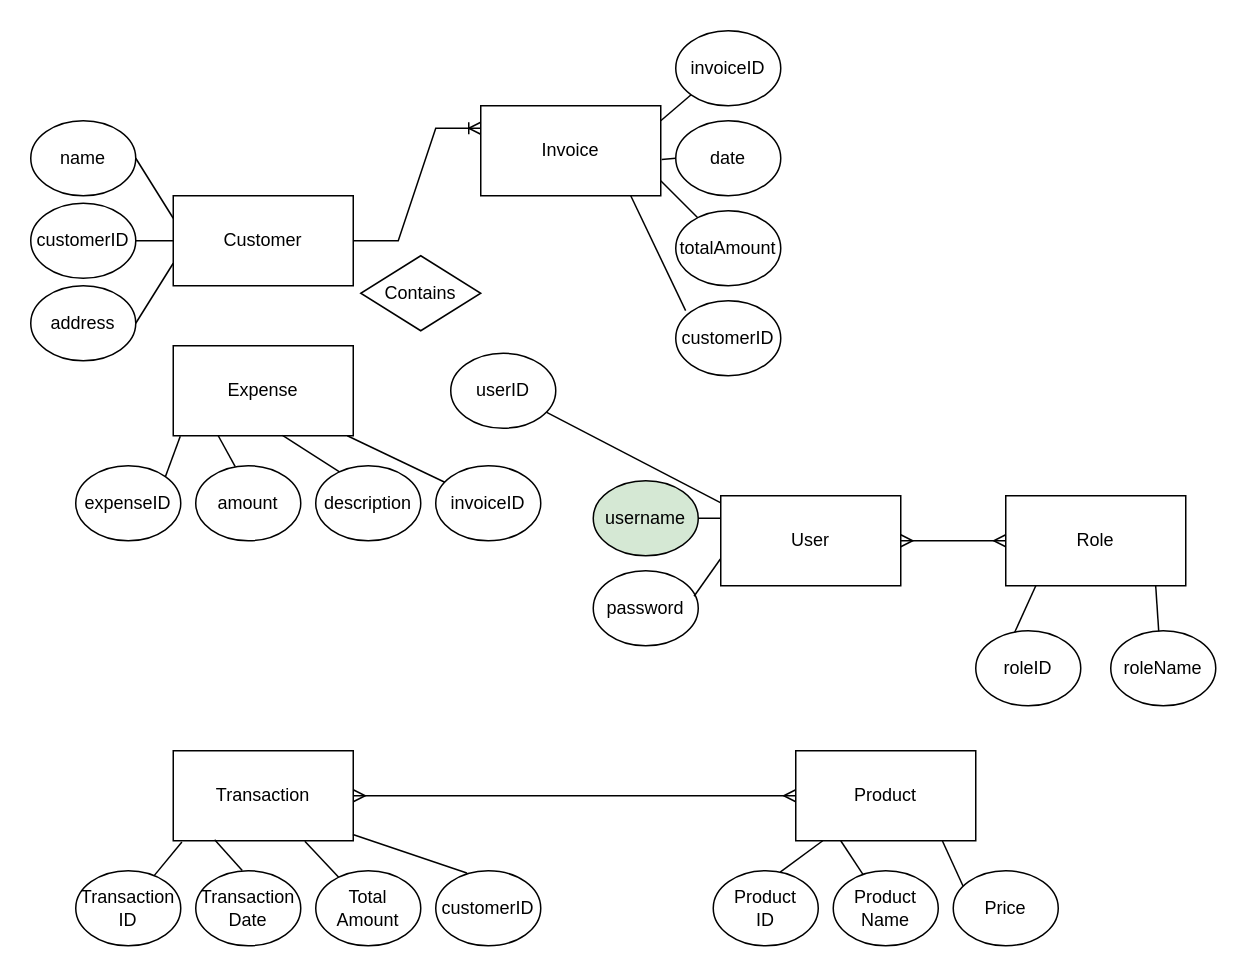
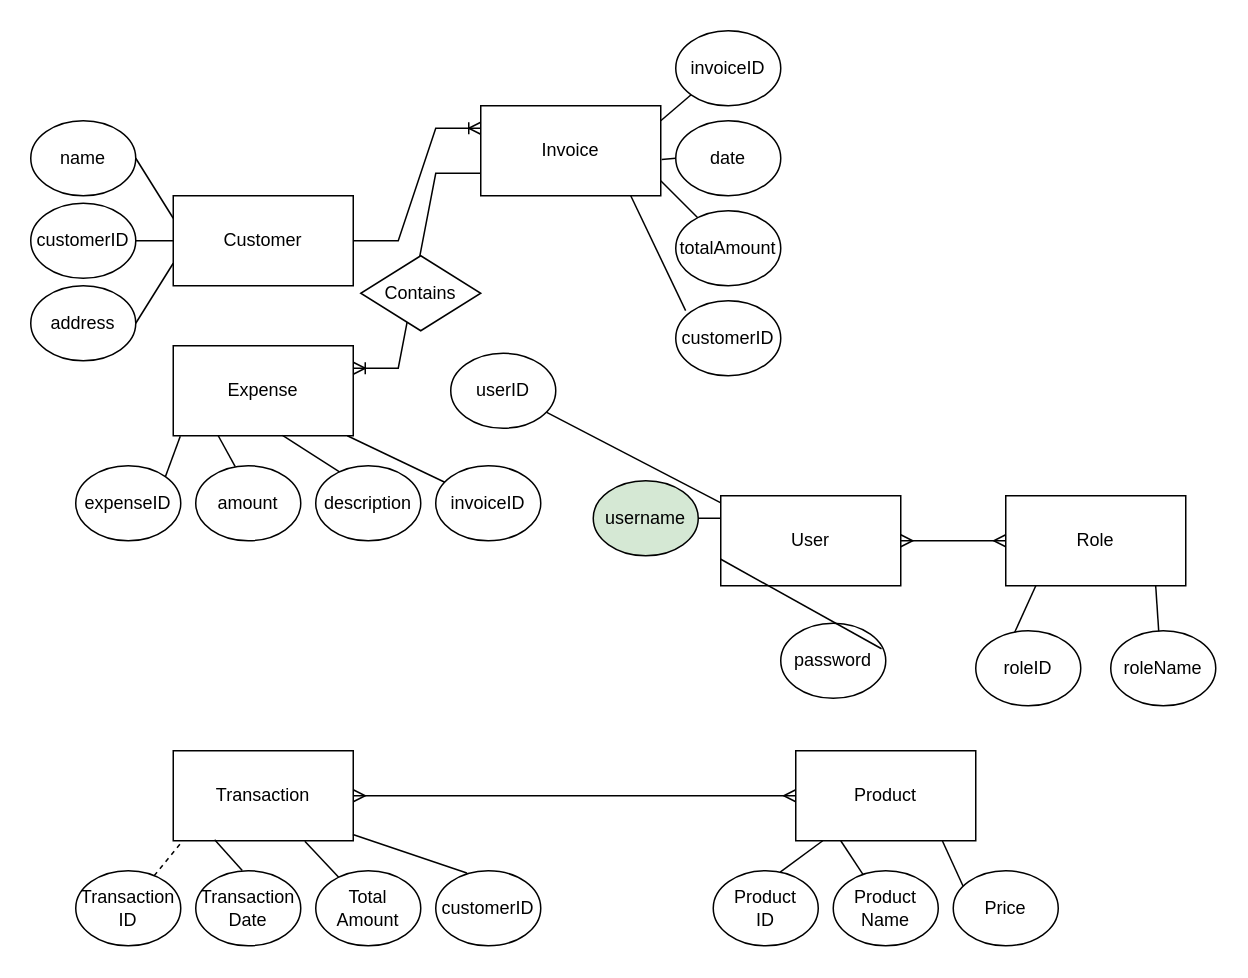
edge "Invoice" -> "Expense": added
node "password": moved (646, 608) -> (833, 661)
edge "Transaction" -- "Transaction ID": style solid -> dashed
